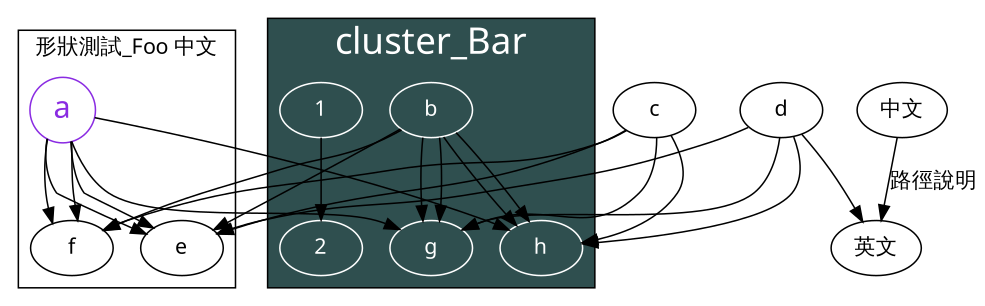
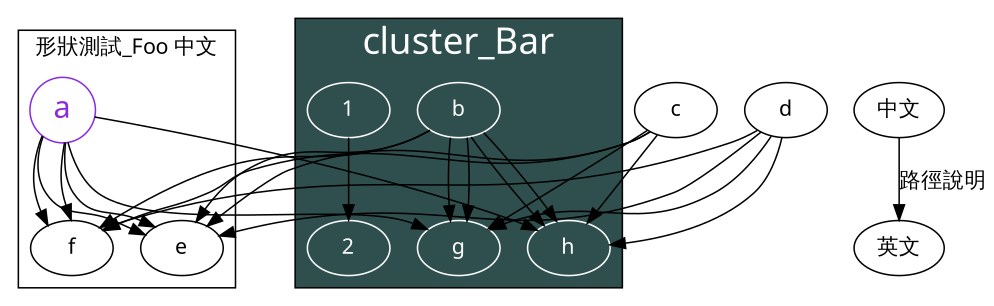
edge "d" -> "英文": now "d" -> "f"
